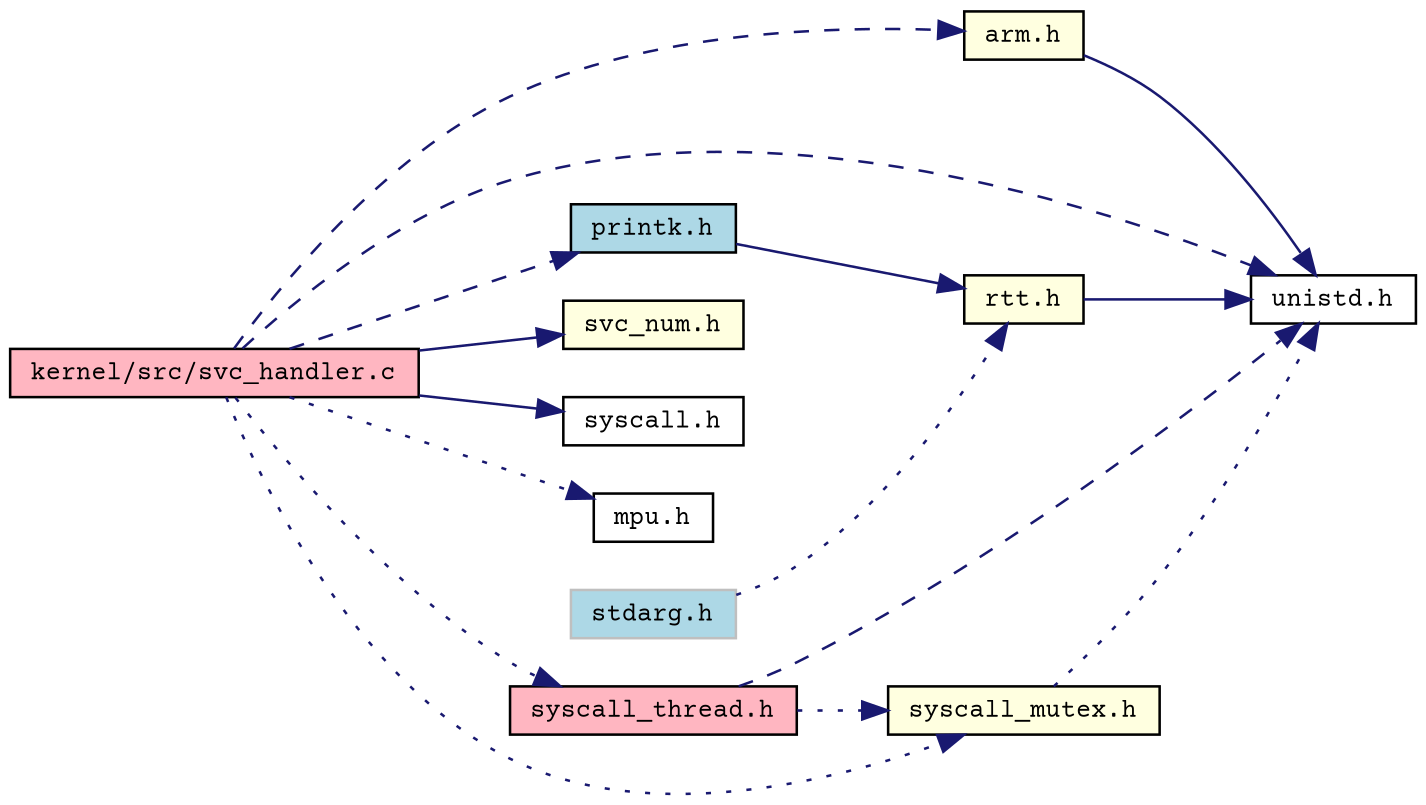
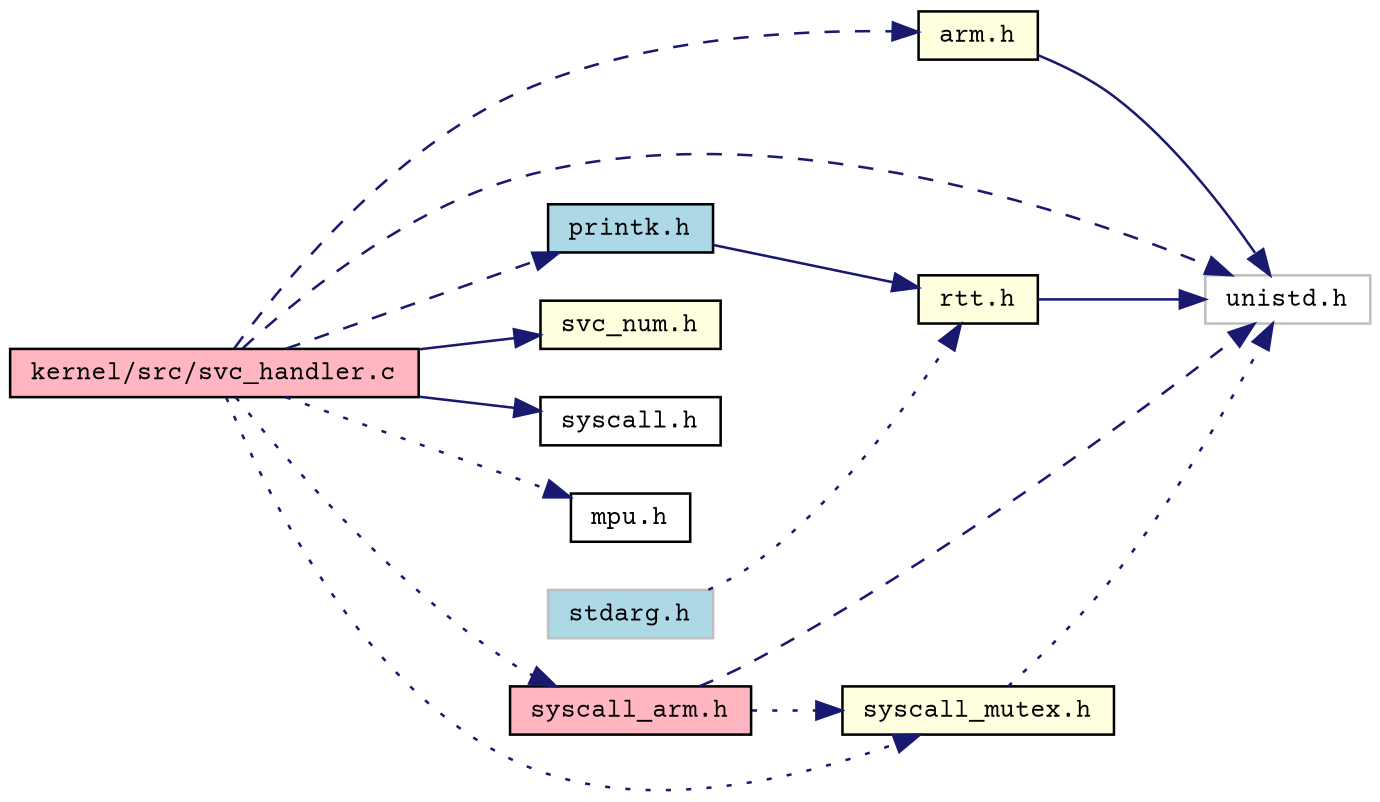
node "unistd.h": color black -> grey75
node "syscall_thread.h": label "syscall_thread.h" -> "syscall_arm.h"
